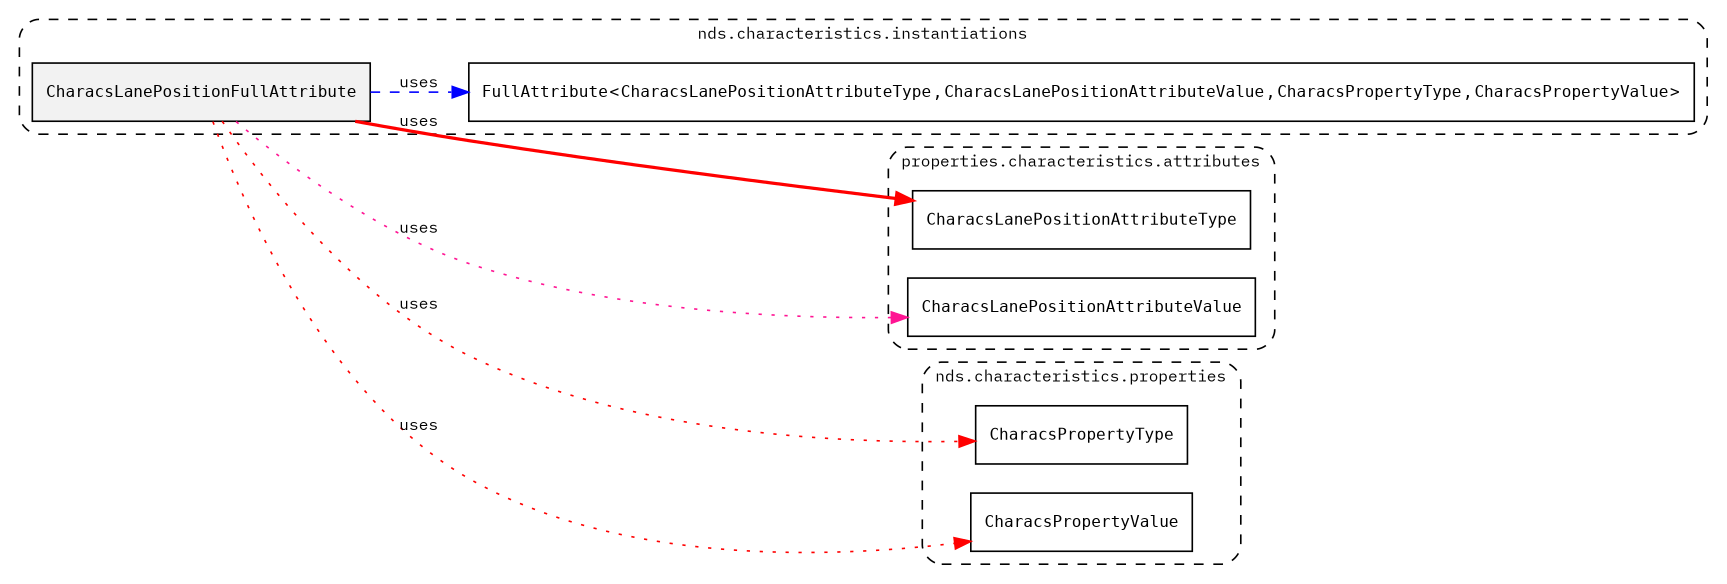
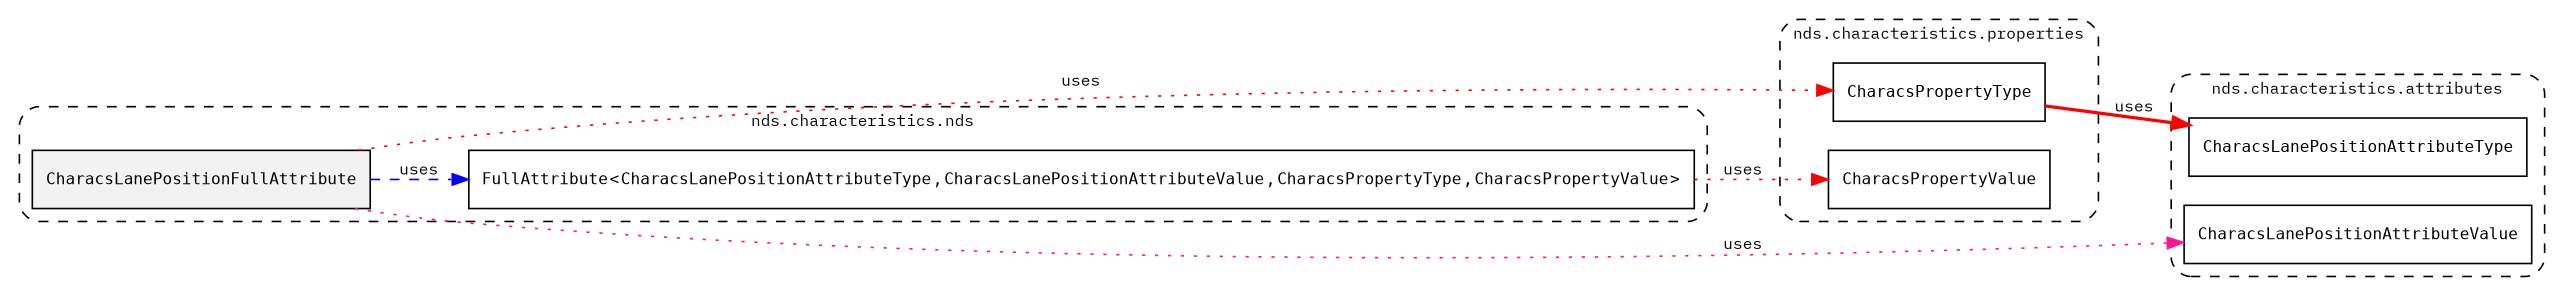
cluster "nds.characteristics.instantiations": label "nds.characteristics.instantiations" -> "nds.characteristics.nds"
cluster "properties.characteristics.attributes": label "properties.characteristics.attributes" -> "nds.characteristics.attributes"
edge "CharacsLanePositionFullAttribute" -> "CharacsLanePositionAttributeType": now "CharacsPropertyType" -> "CharacsLanePositionAttributeType"
edge "CharacsLanePositionFullAttribute" -> "CharacsPropertyValue": now "FullAttribute" -> "CharacsPropertyValue"
